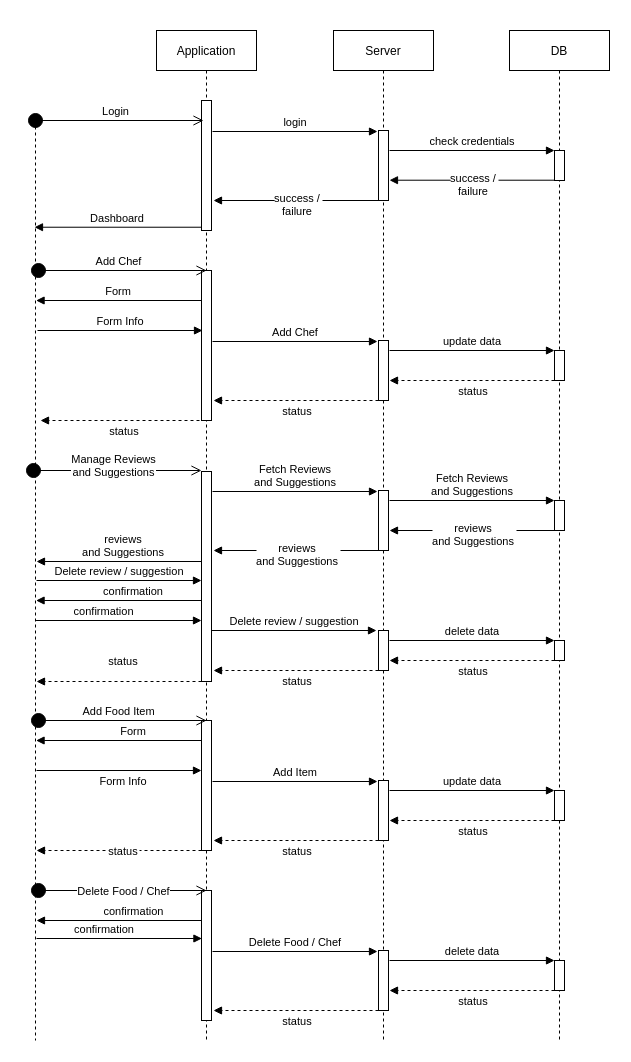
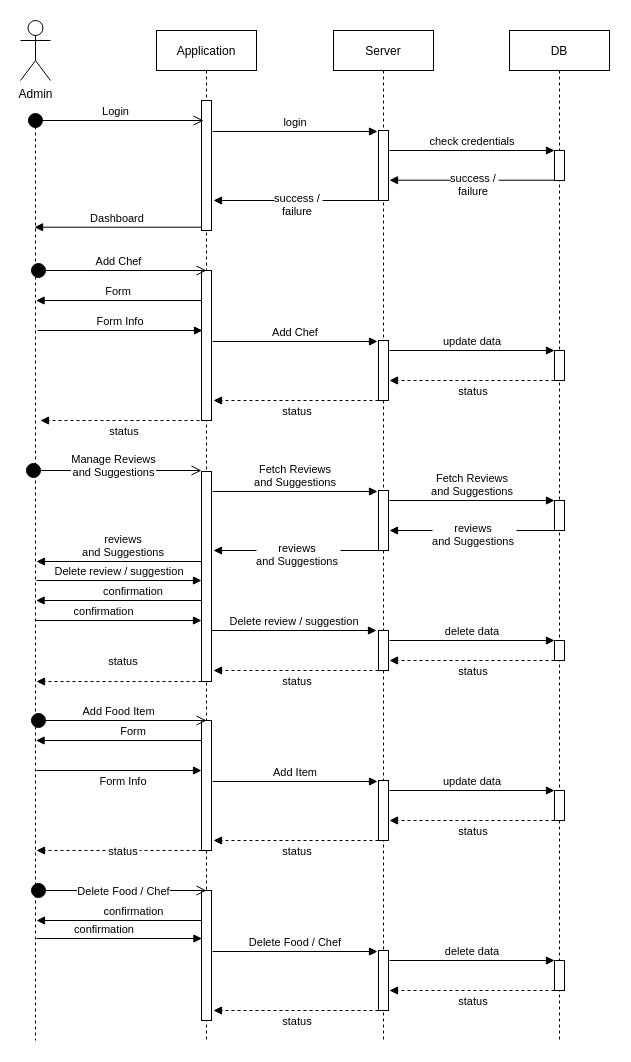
node "Admin": added
